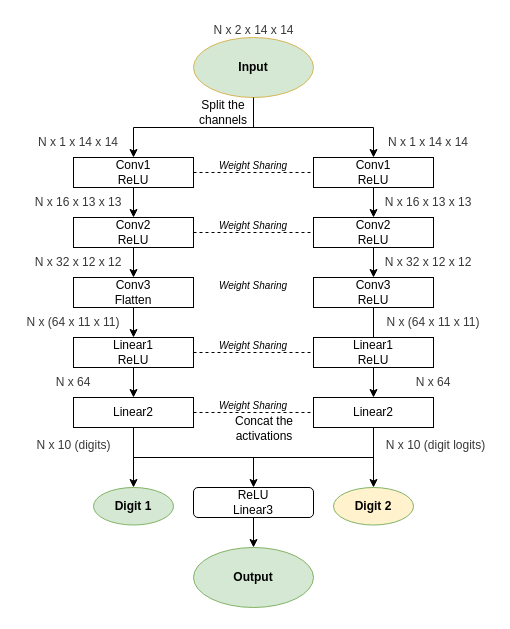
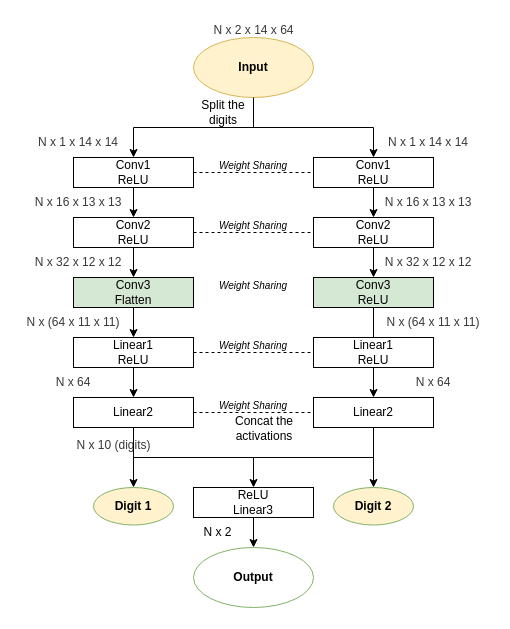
node "N x 2 x 14 x 14": label "N x 2 x 14 x 14" -> "N x 2 x 14 x 64"
node "Input": fillcolor #d5e8d4 -> #fff2cc
node "Split the channels": label "Split the channels" -> "Split the digits"
node "Conv3 Flatten": fillcolor #ffffff -> #d5e8d4
node "Conv3 ReLU": fillcolor #ffffff -> #d5e8d4
node "N x 10 (digits)": moved (74, 446) -> (114, 446)
node "N x 10 (digit logits)": removed
node "ReLU Linear3": shape rounded rectangle -> rectangle
node "Digit 1": fillcolor #d5e8d4 -> #fff2cc
node "N x 2": added
node "Output": fillcolor #d5e8d4 -> #ffffff
